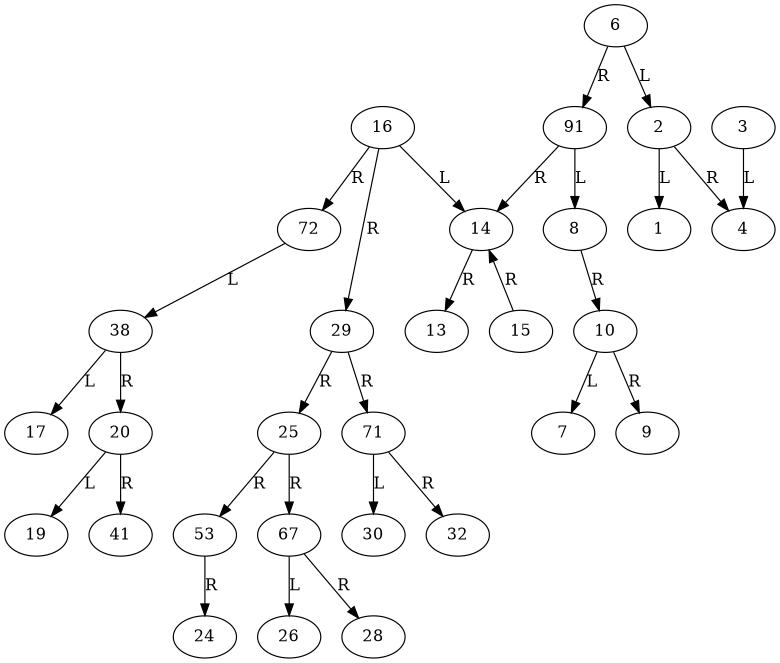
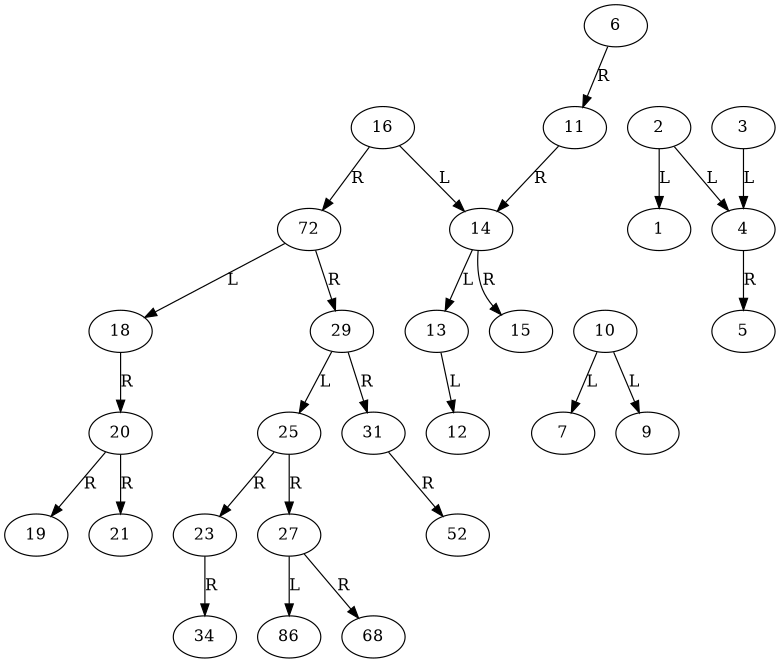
edge "6" -> "2": removed, label "L"
node "91": label "91" -> "11"
edge "2" -> "4": label "R" -> "L"
edge "16" -> "29": now "72" -> "29"
node "8": removed
edge "14" -> "13": label "R" -> "L"
edge "15" -> "14": reversed
node "38": label "38" -> "18"
node "5": added
edge "29" -> "25": label "R" -> "L"
edge "10" -> "9": label "R" -> "L"
node "17": removed
node "71": label "71" -> "31"
node "12": added
edge "20" -> "19": label "L" -> "R"
node "41": label "41" -> "21"
node "53": label "53" -> "23"
node "67": label "67" -> "27"
node "30": removed
node "32": label "32" -> "52"
node "24": label "24" -> "34"
node "26": label "26" -> "86"
node "28": label "28" -> "68"
